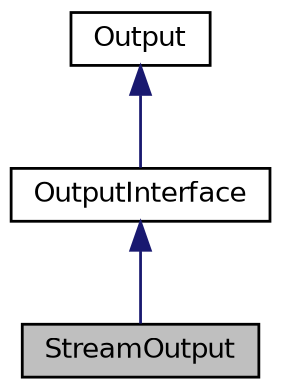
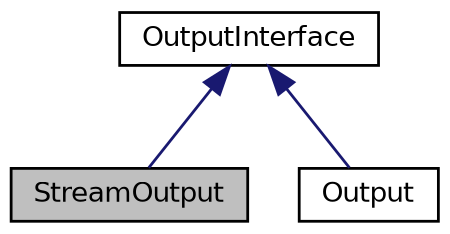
edge "OutputInterface" -> "Output": reversed
